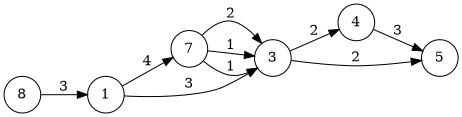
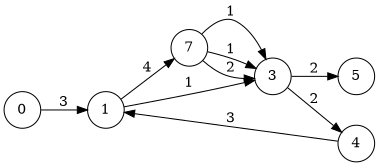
edge "4" -> "5": now "4" -> "1"
edge "1" -> "3": label "3" -> "1"
node "8": label "8" -> "0"
